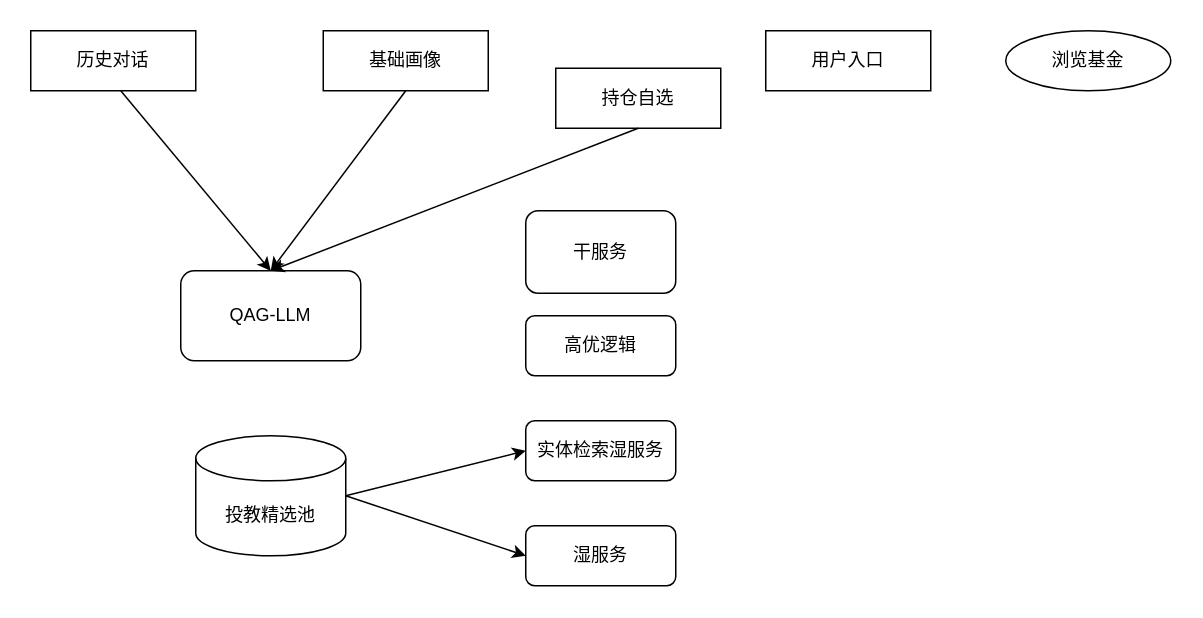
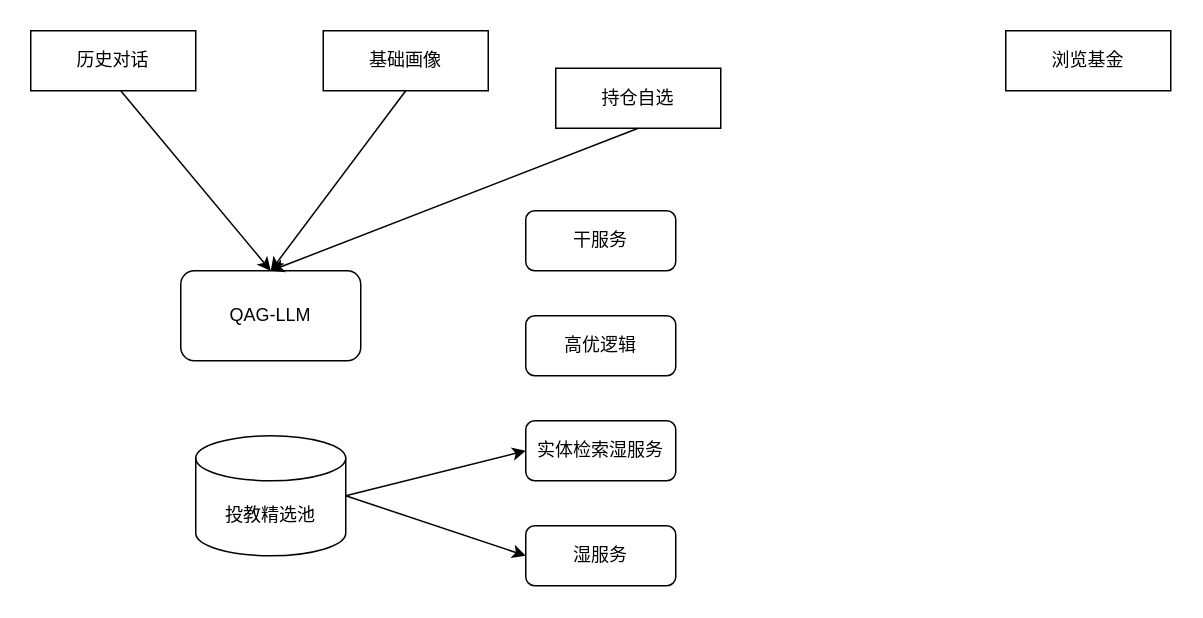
node "用户入口": removed
node "浏览基金": shape ellipse -> rectangle
node "干服务": size 150x83 -> 150x60
